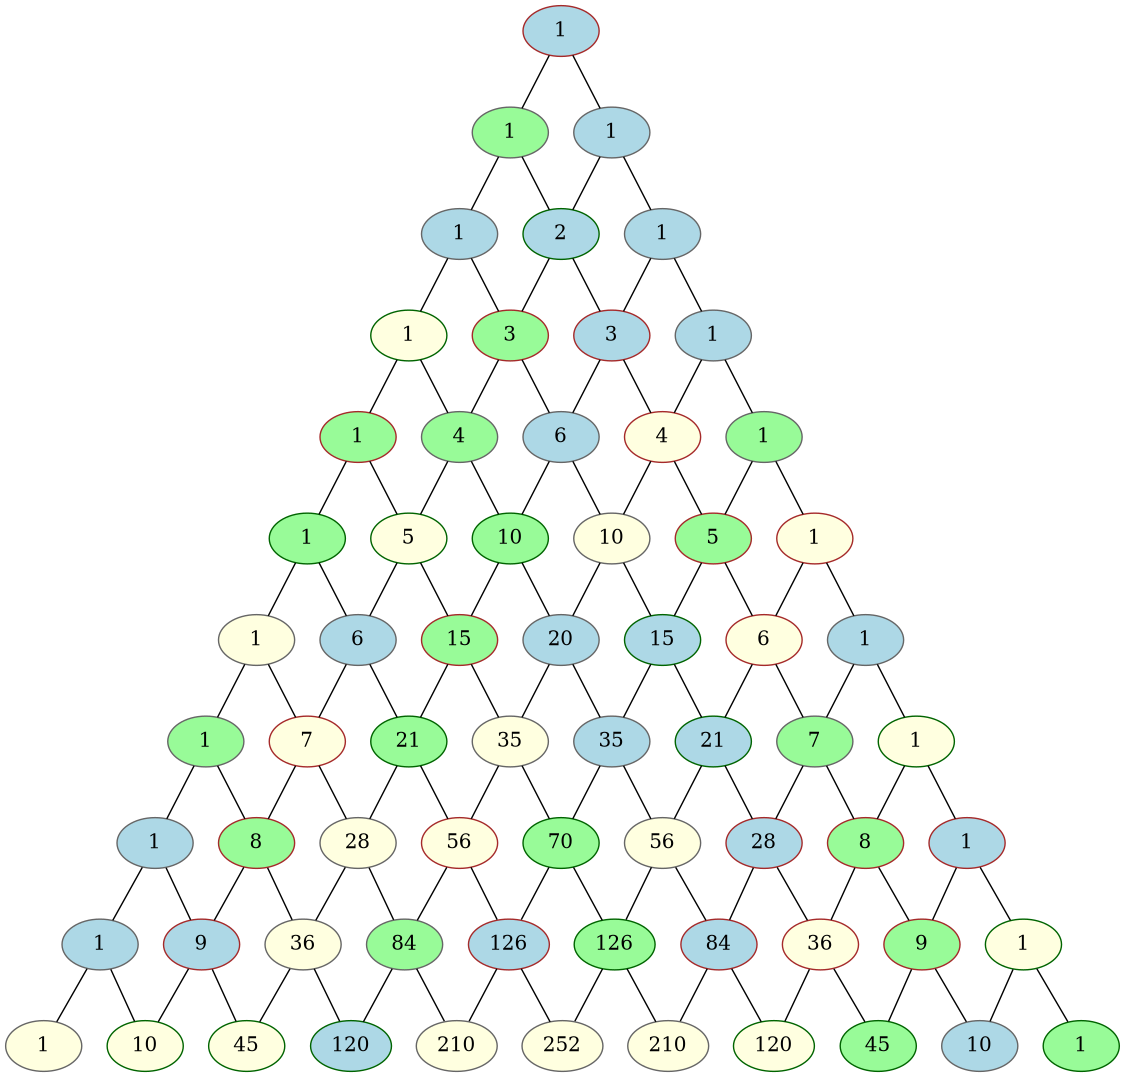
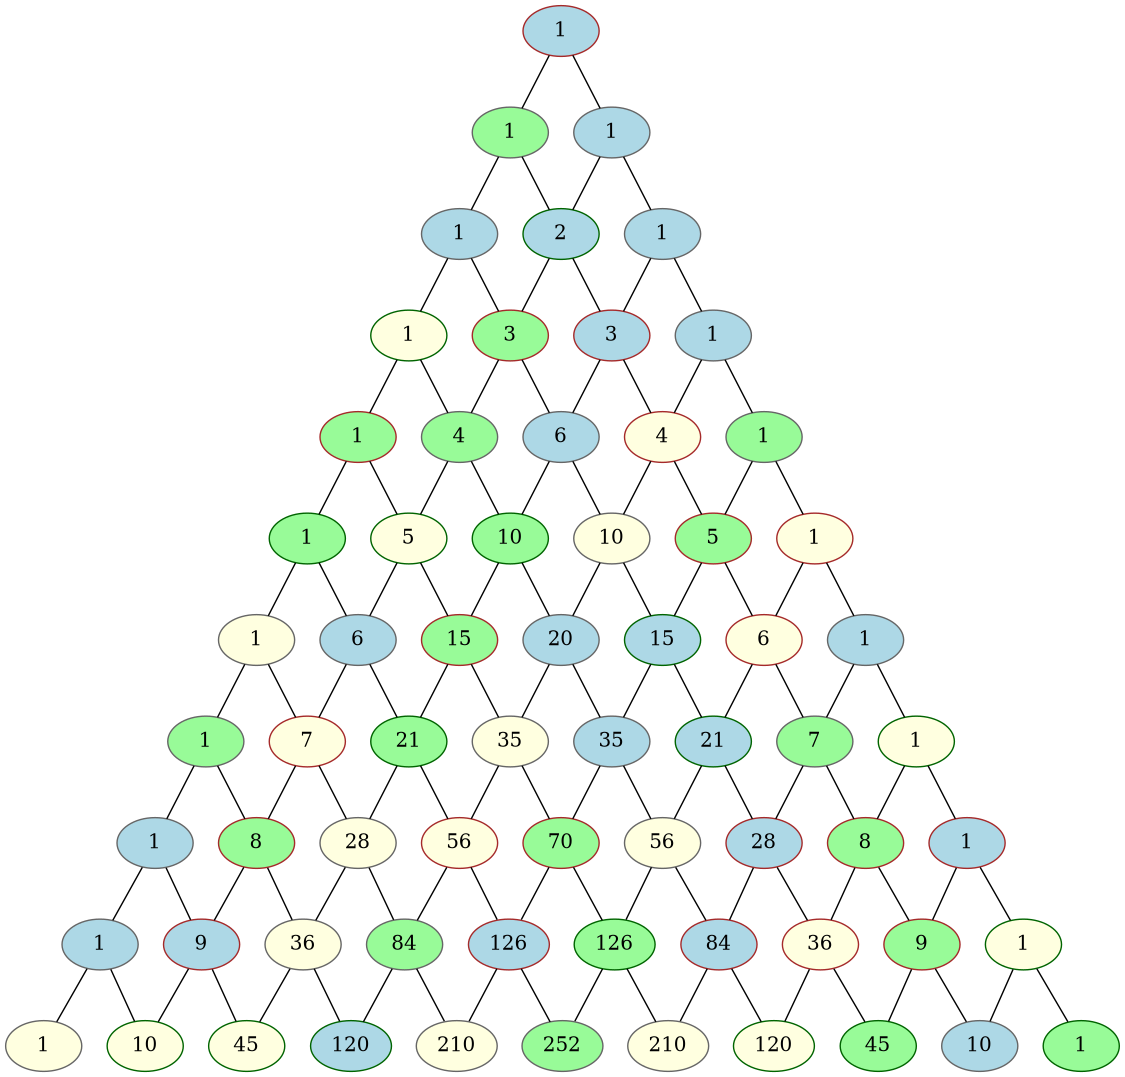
node "70": color darkgreen -> brown
node "252": fillcolor lightyellow -> palegreen
